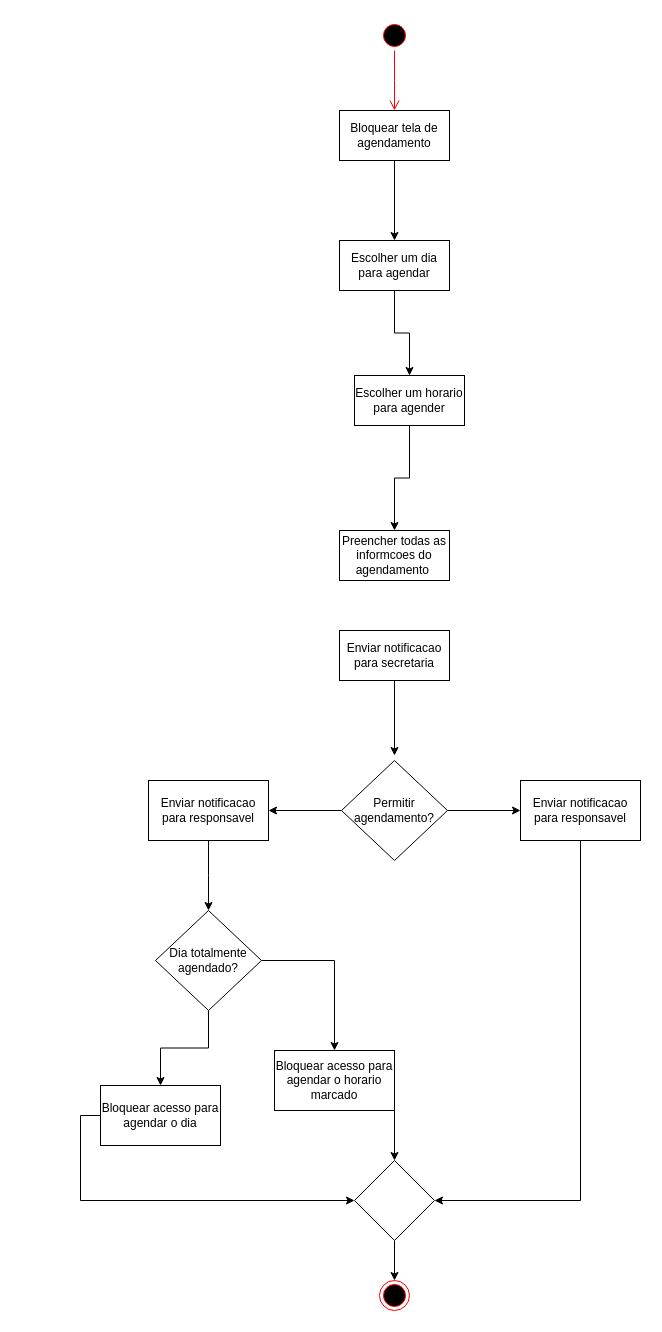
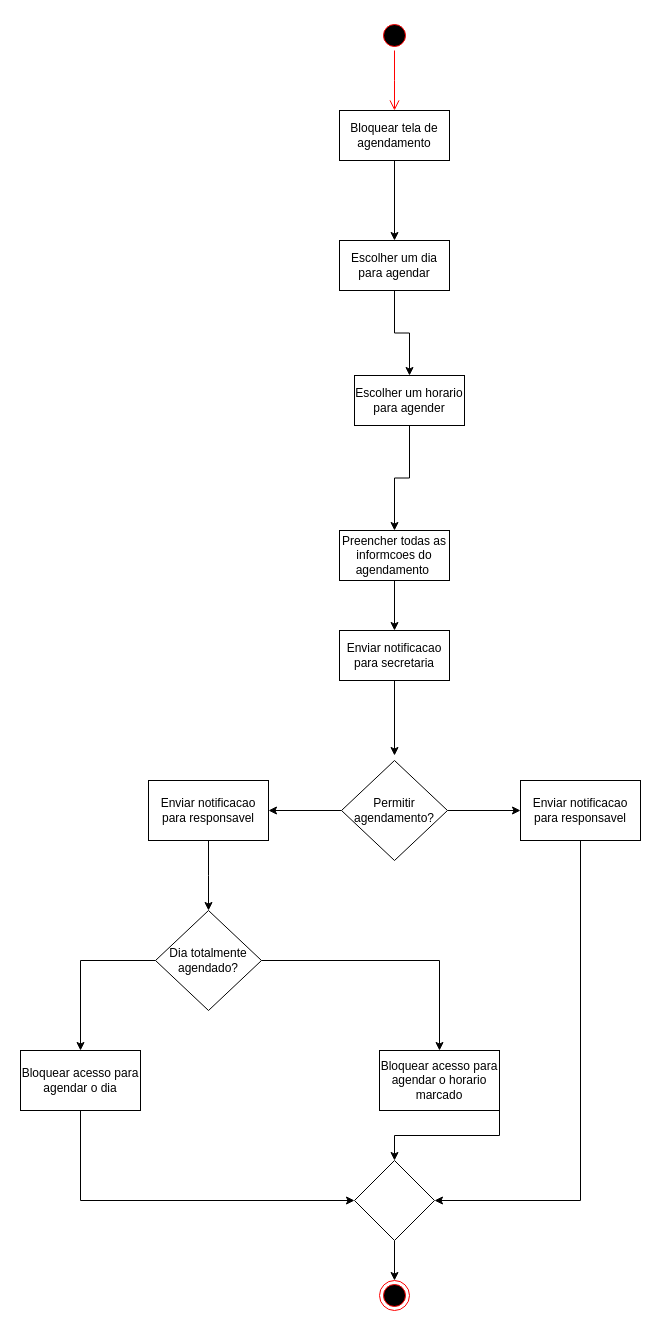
edge "Preencher todas as informcoes do agendamento" -> "Enviar notificacao para secretaria": added
node "Bloquear acesso para agendar o horario marcado": moved (335, 1081) -> (440, 1081)
node "Bloquear acesso para agendar o dia": moved (161, 1116) -> (81, 1081)
